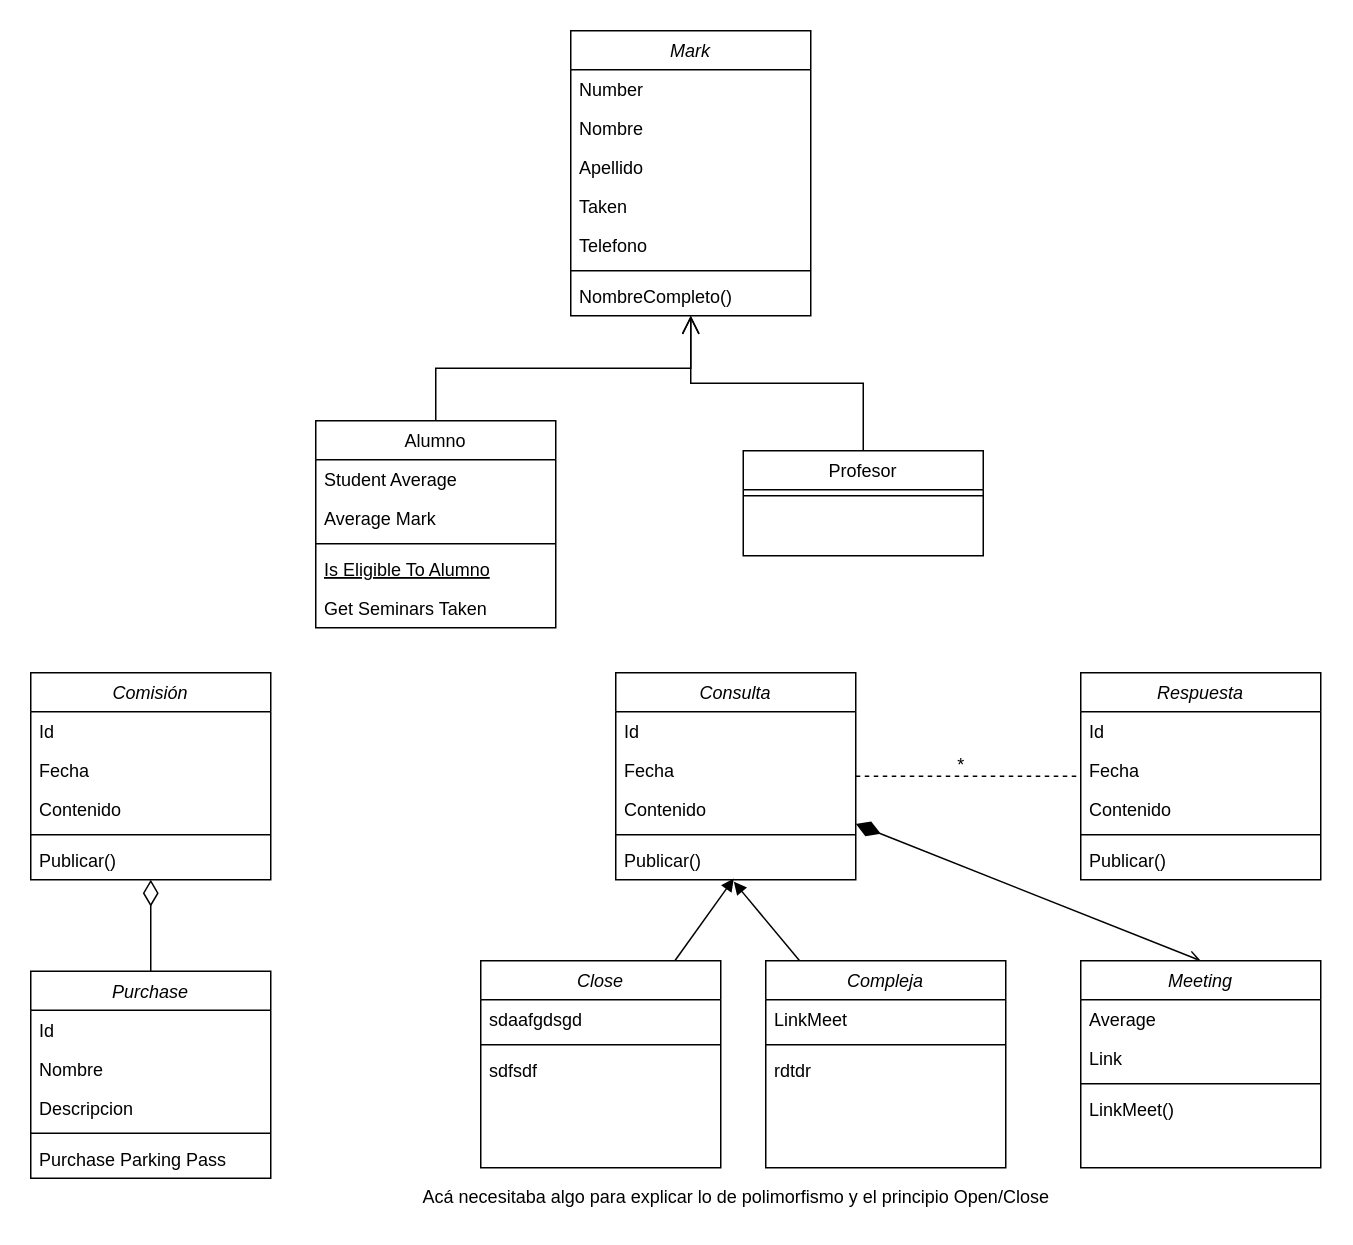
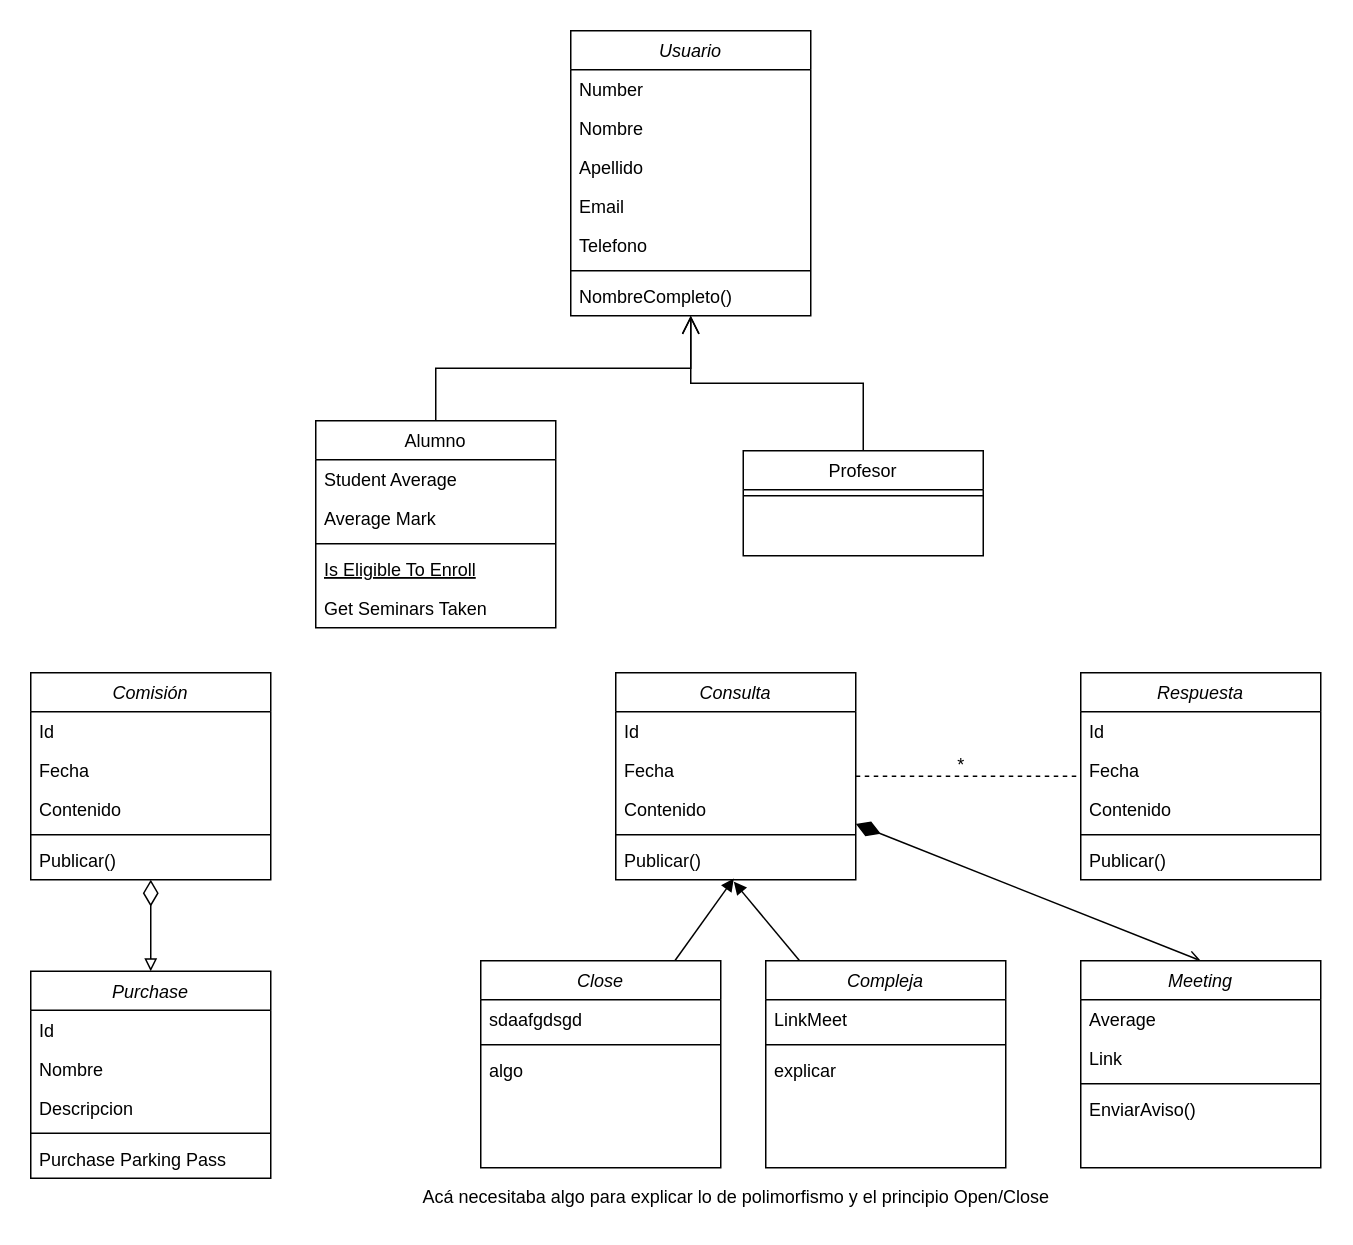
node "Mark": label "Mark" -> "Usuario"
node "Taken": label "Taken" -> "Email"
node "Is Eligible To Alumno": label "Is Eligible To Alumno" -> "Is Eligible To Enroll"
edge "Purchase" -> "Comisión": arrowhead none -> block
node "sdfsdf": label "sdfsdf" -> "algo"
node "rdtdr": label "rdtdr" -> "explicar"
node "LinkMeet()": label "LinkMeet()" -> "EnviarAviso()"
